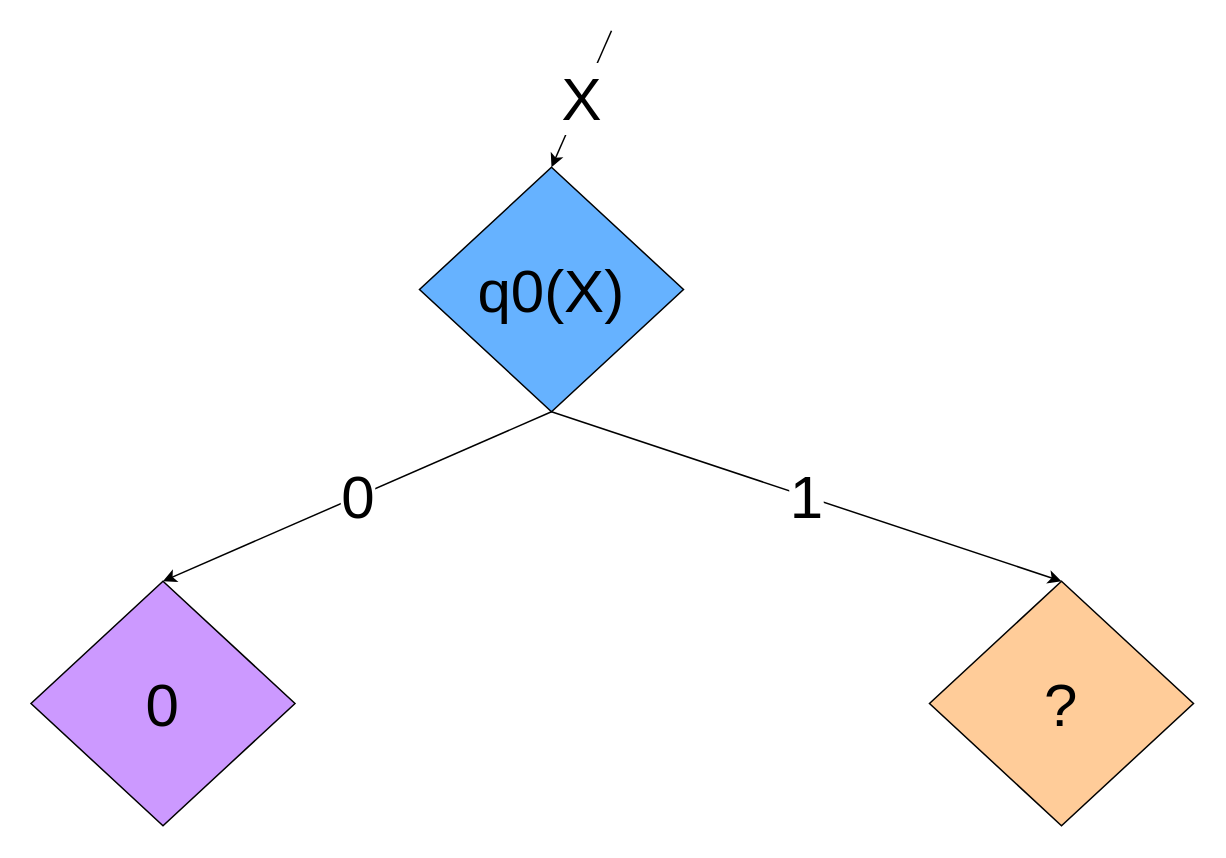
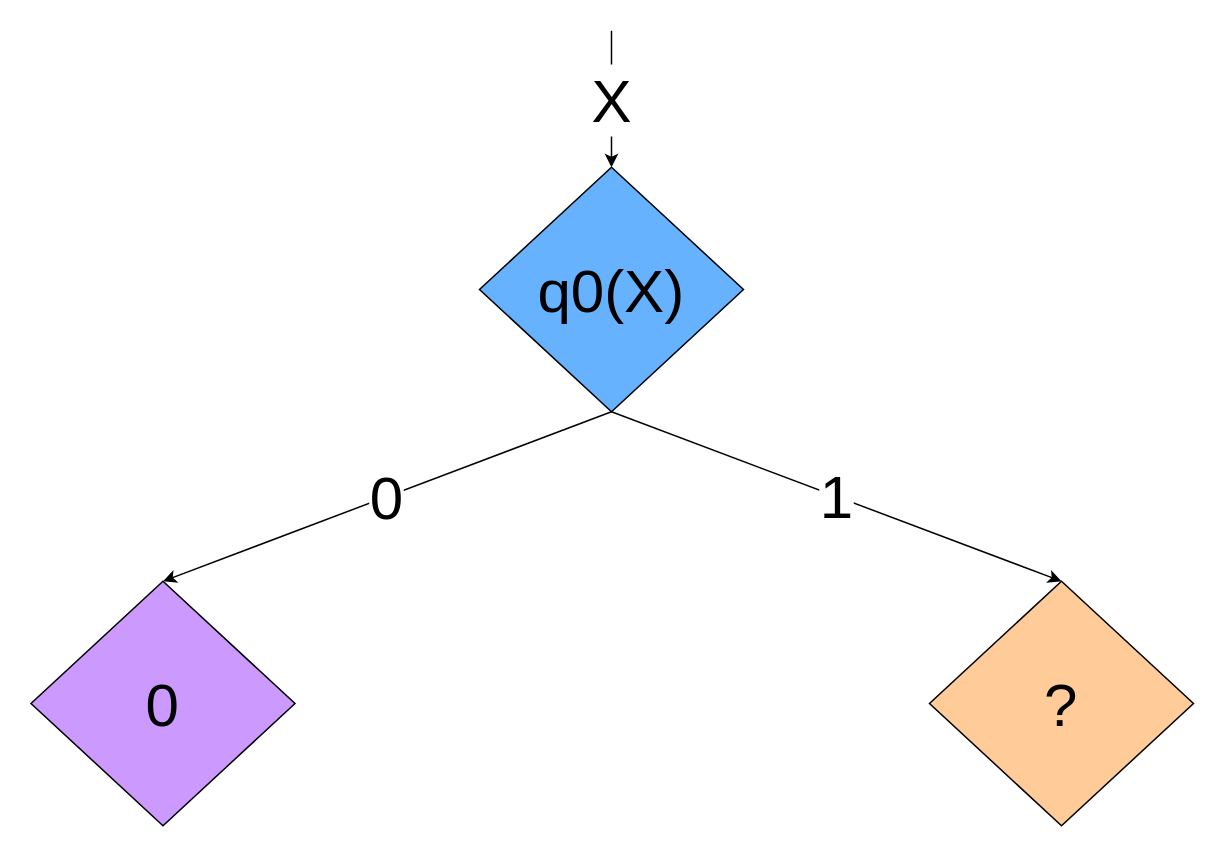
node "q0(X)": moved (551, 290) -> (611, 290)
